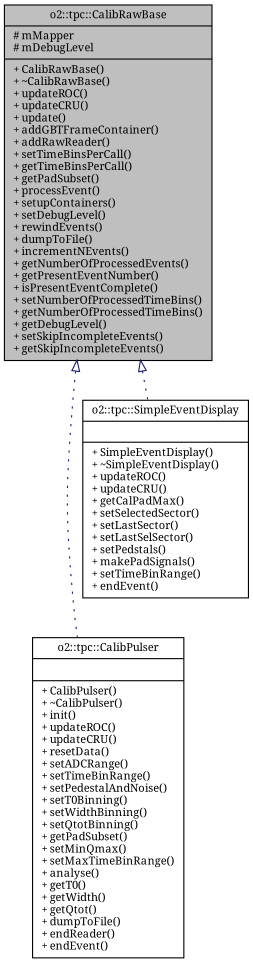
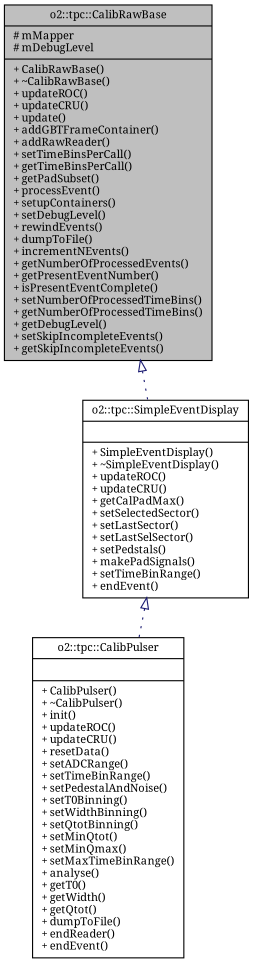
edge "o2::tpc::CalibPulser" -> "o2::tpc::CalibRawBase": now "o2::tpc::CalibPulser" -> "o2::tpc::SimpleEventDisplay"
node "o2::tpc::CalibPulser": text "+ getPadSubset()" -> "+ setMinQtot()"
